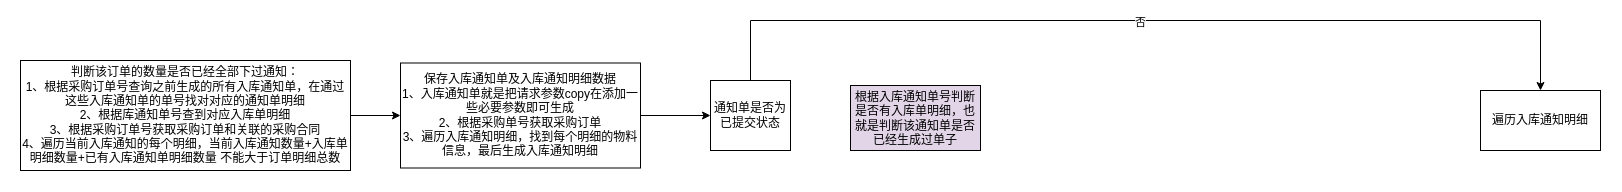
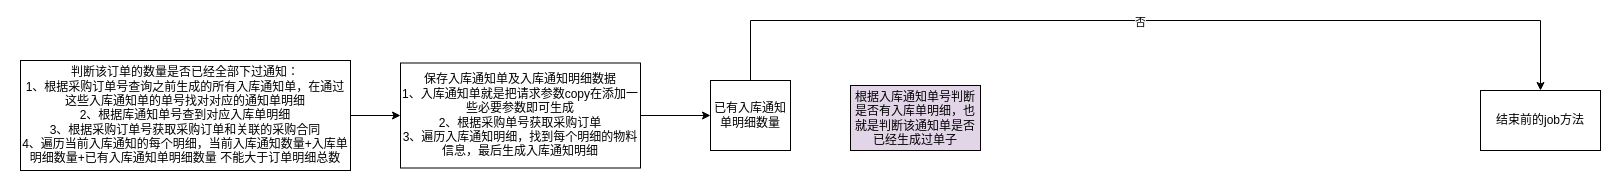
node "通知单是否为已提交状态": label "通知单是否为已提交状态" -> "已有入库通知单明细数量"
node "遍历入库通知明细": label "遍历入库通知明细" -> "结束前的job方法"
